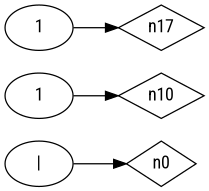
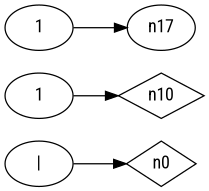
node "n17": shape diamond -> ellipse
